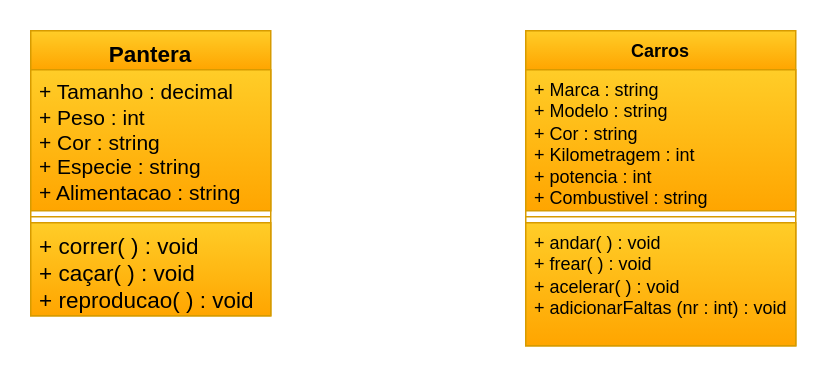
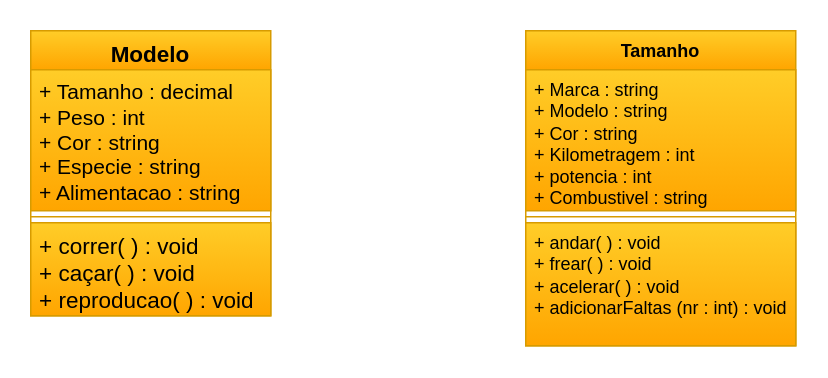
node "Pantera": label "Pantera" -> "Modelo"
node "Carros": label "Carros" -> "Tamanho"
